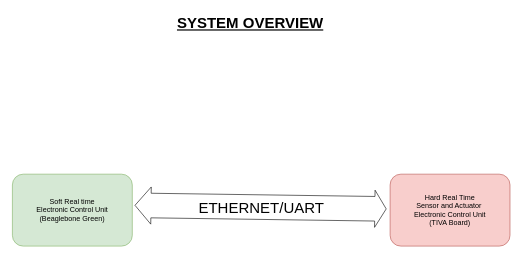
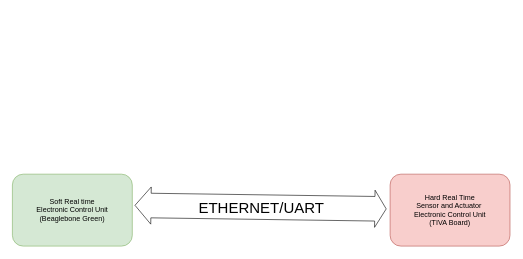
node "SYSTEM OVERVIEW": removed
